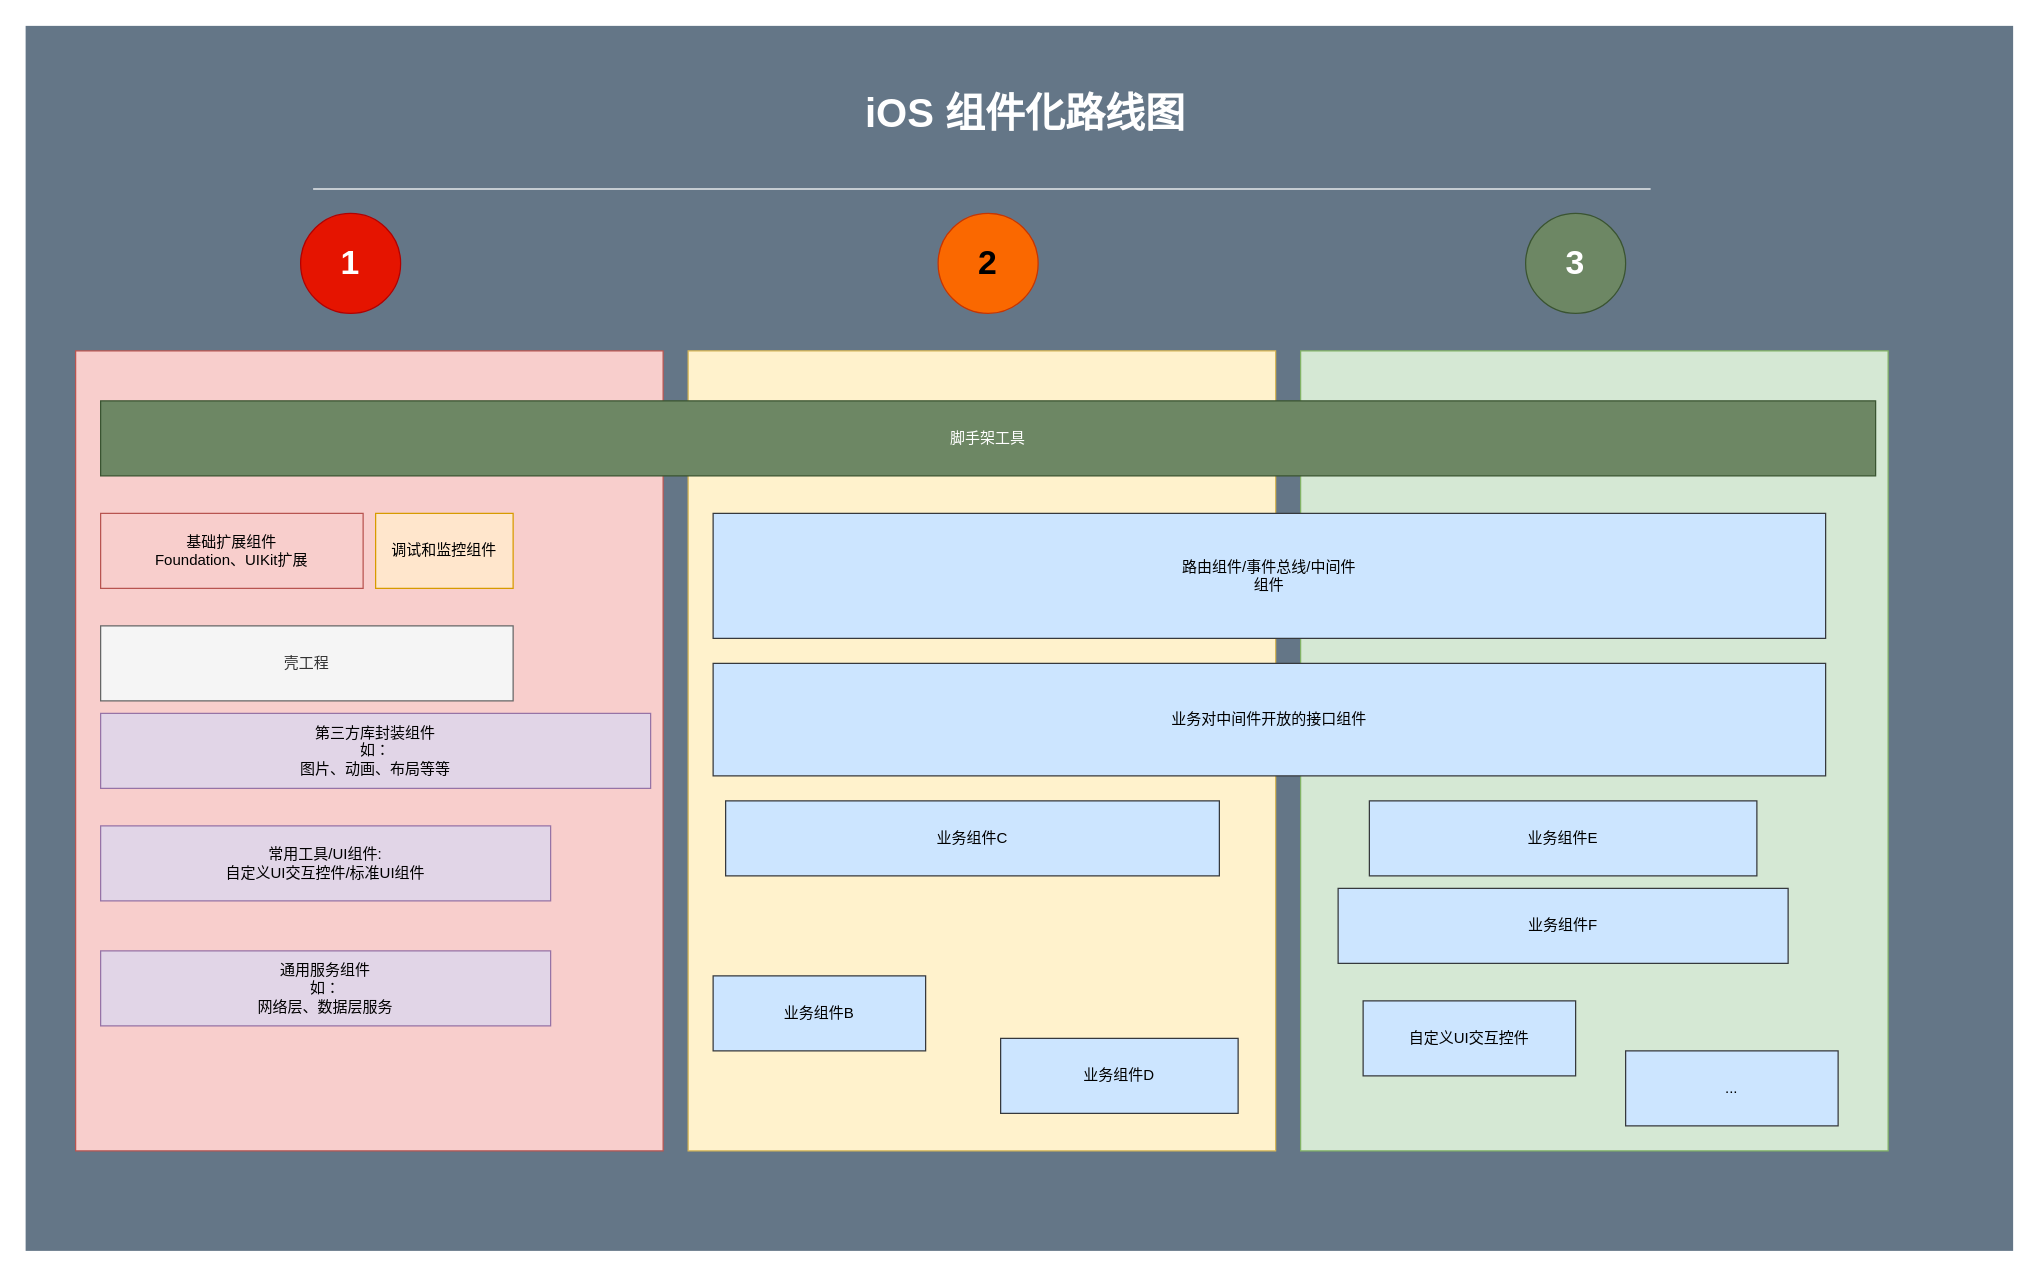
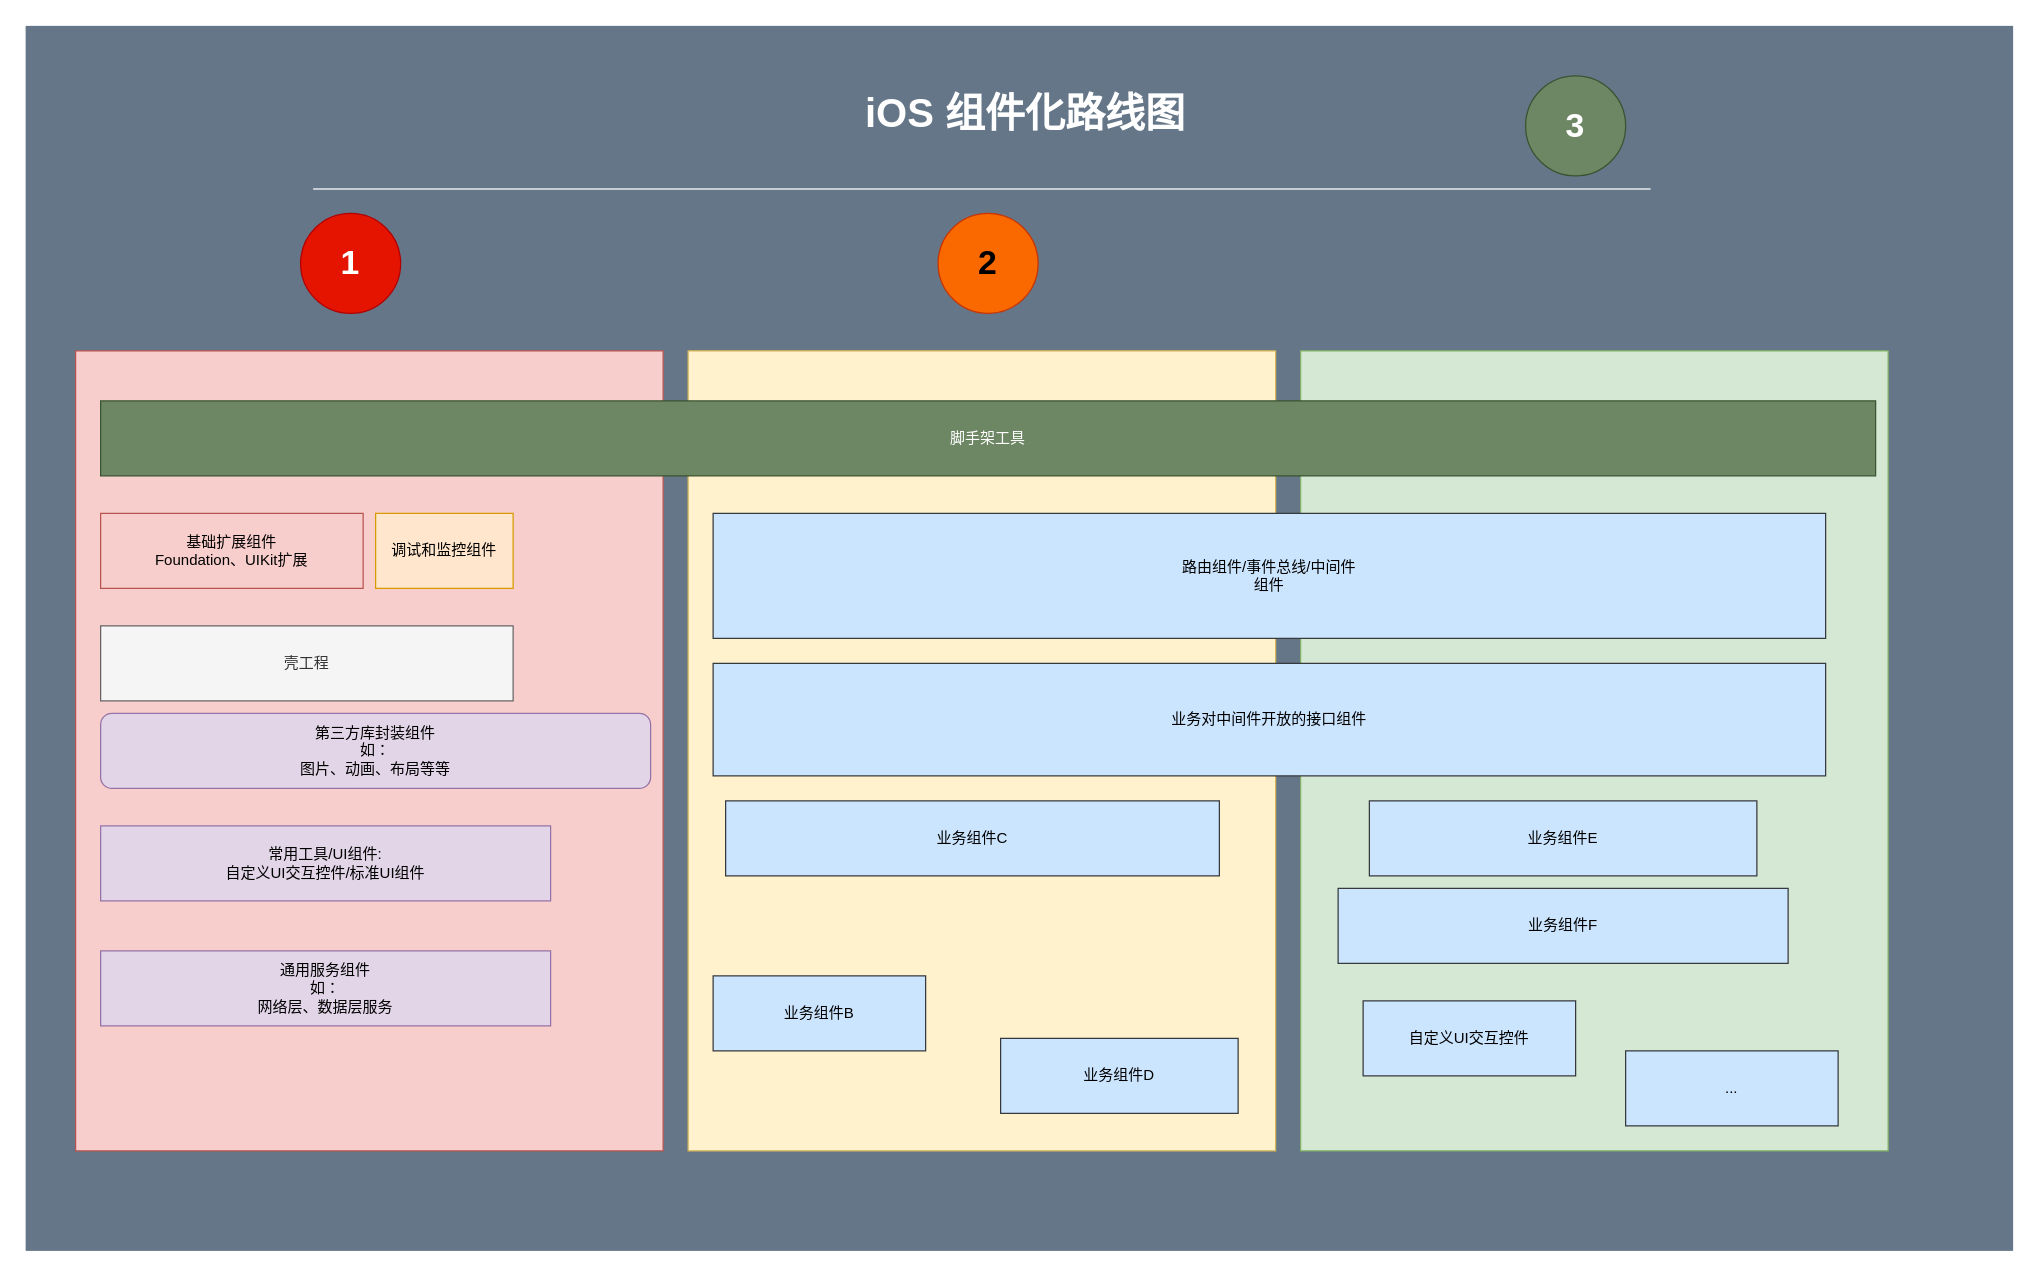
node "3": moved (1576, 263) -> (1576, 126)
node "第三方库封装组件 如： 图片、动画、布局等等": shape rectangle -> rounded rectangle
